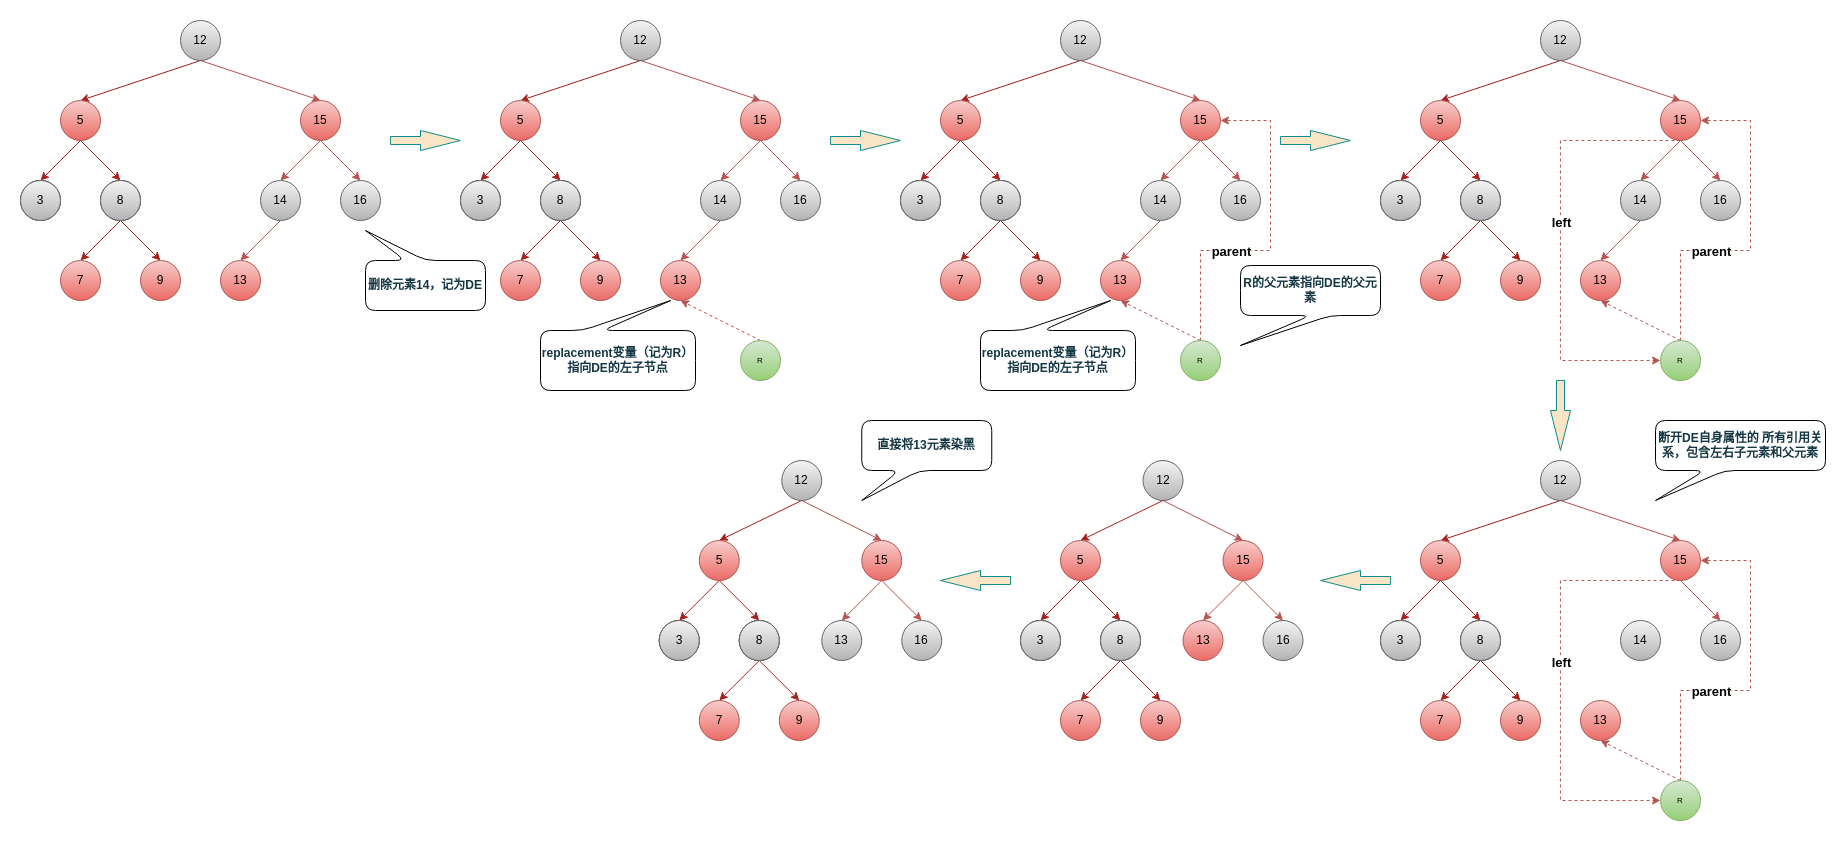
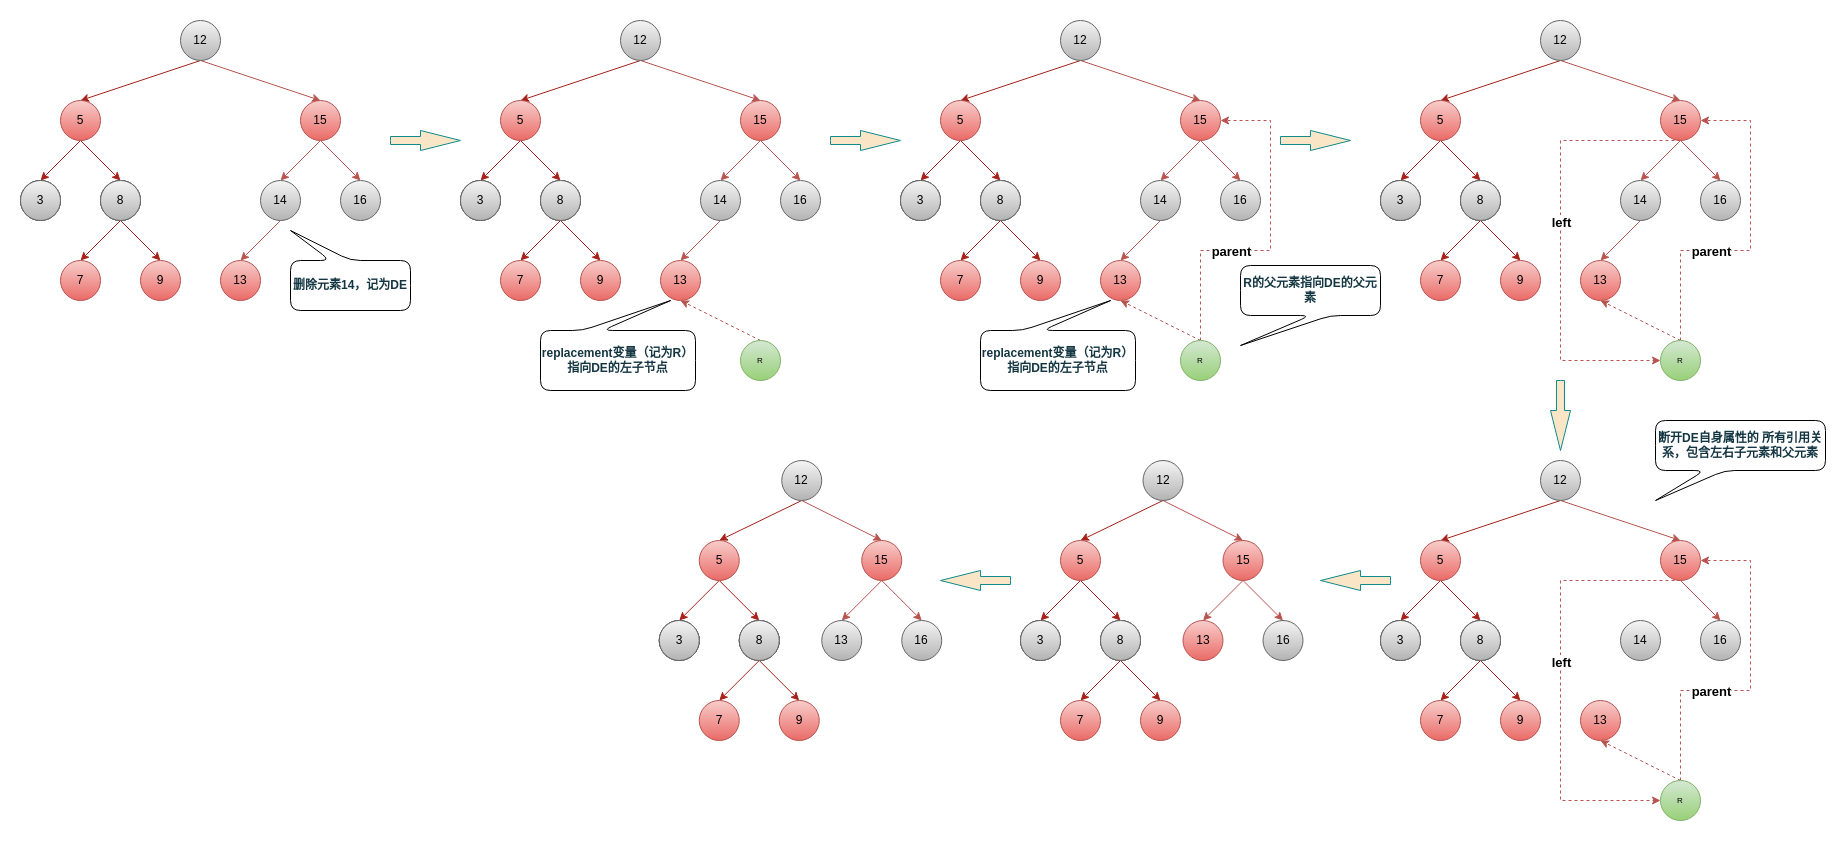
node "删除元素14，记为DE": moved (426, 271) -> (351, 271)
node "直接将13元素染黑": removed
